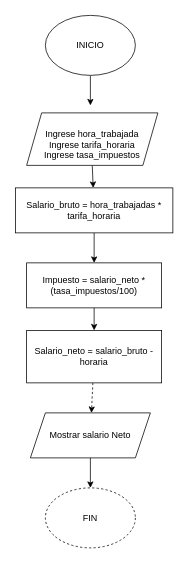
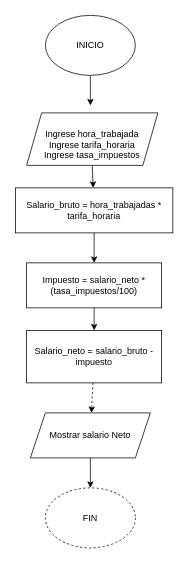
node "Salario_neto = salario_bruto - horaria": label "Salario_neto = salario_bruto - horaria" -> "Salario_neto = salario_bruto - impuesto"
